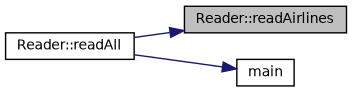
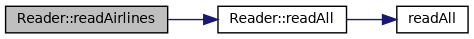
edge "Reader::readAll" -> "Reader::readAirlines": reversed
node "main": label "main" -> "readAll"
